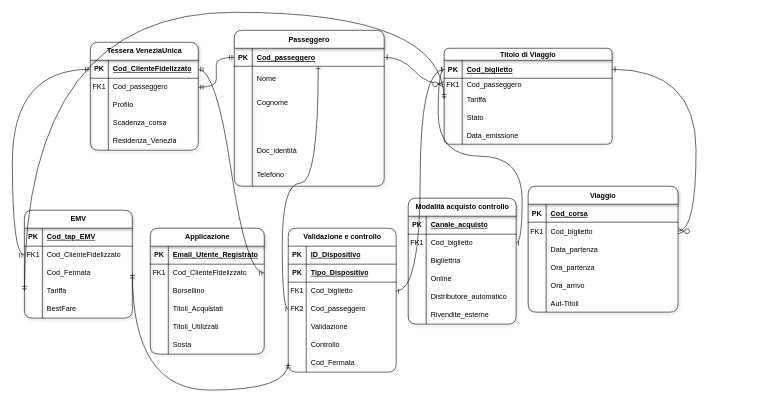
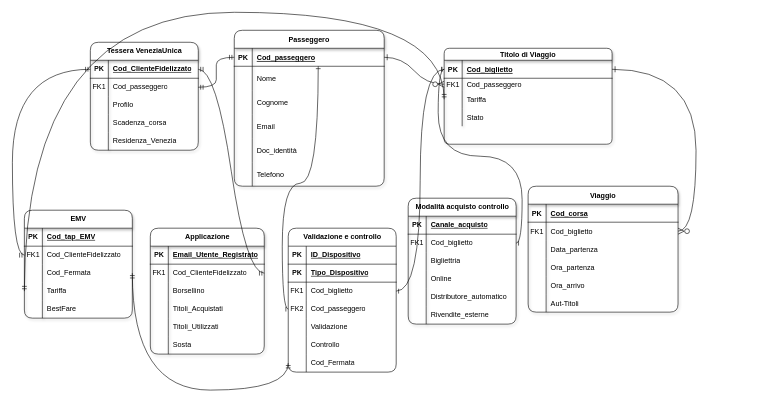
node "Email": added
node "Data_emissione": removed
